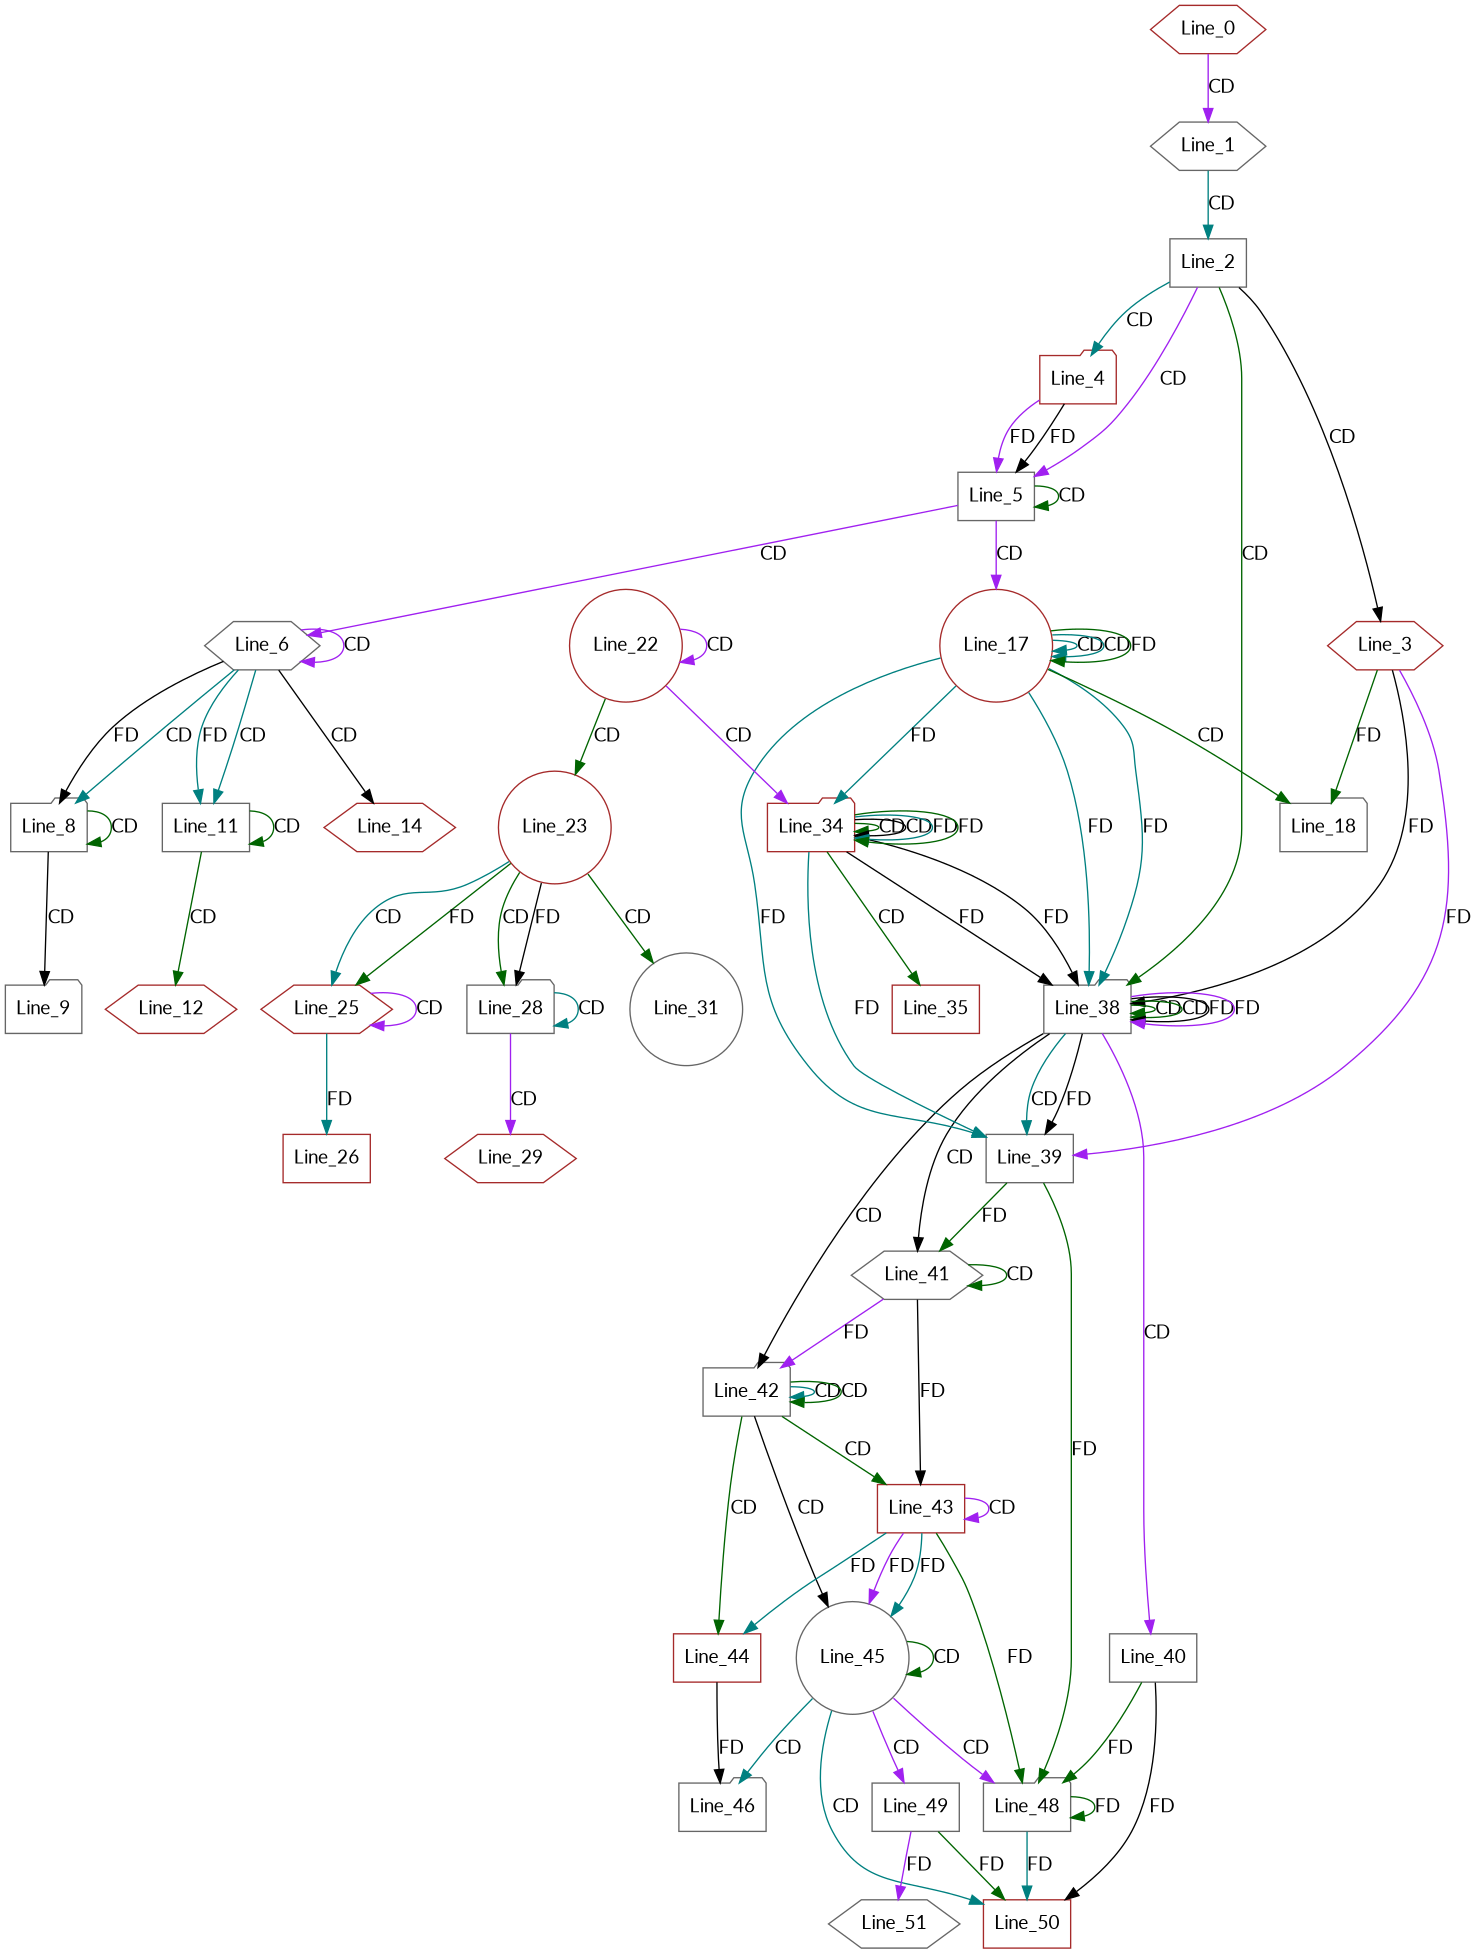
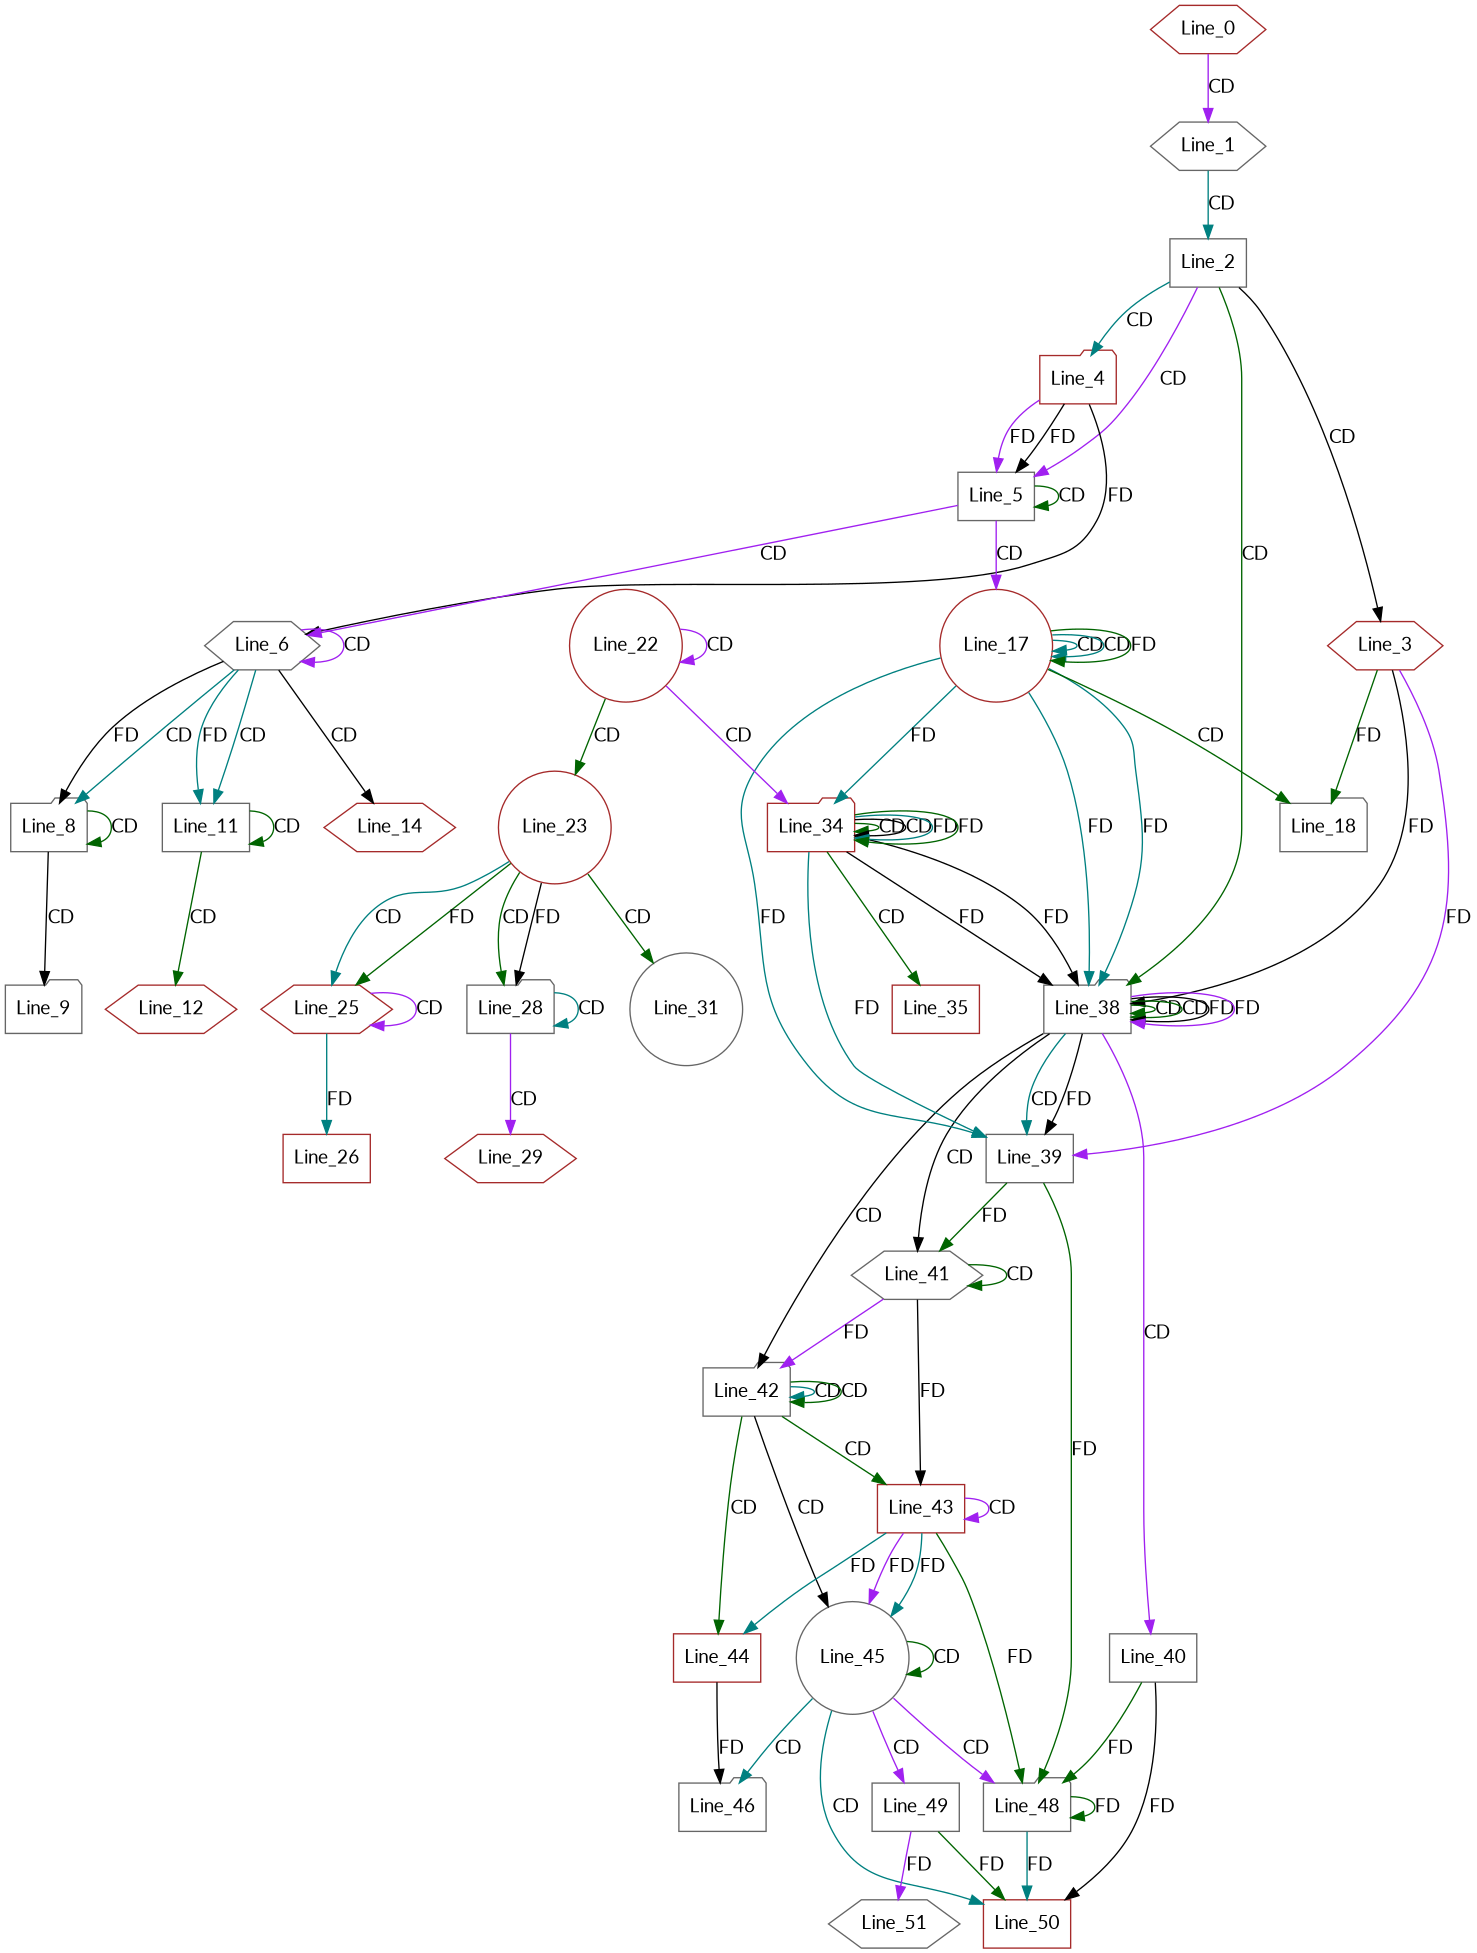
edge "Line_4" -> "Line_6": added, label "FD"
